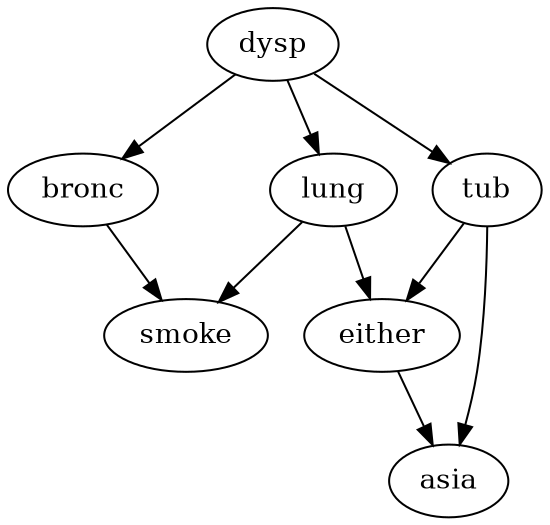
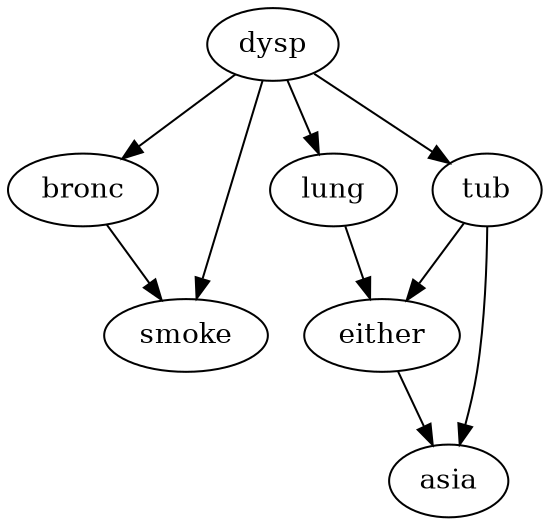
edge "lung" -> "smoke": now "dysp" -> "smoke"
